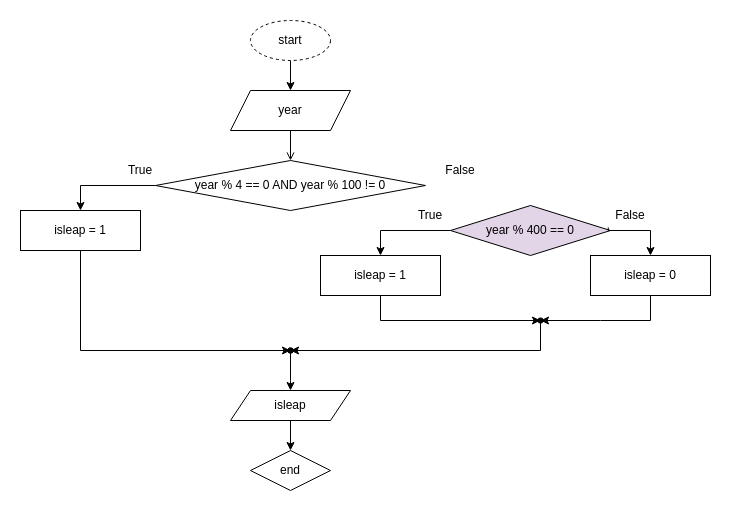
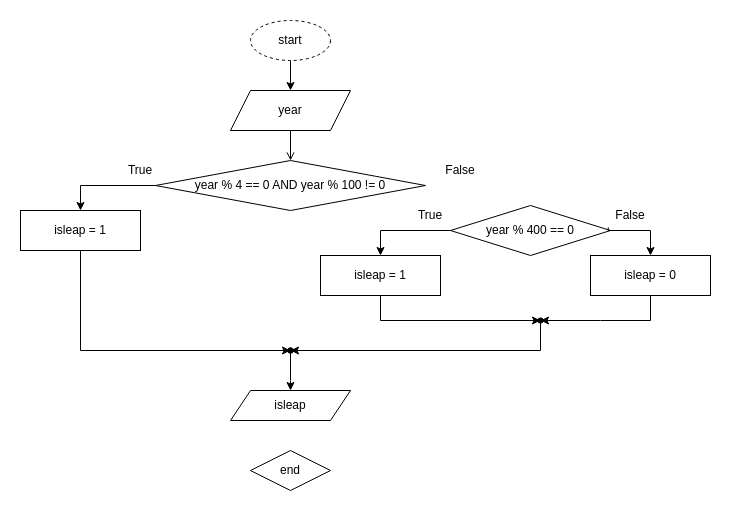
node "year % 400 == 0": fillcolor #e1d5e7 -> #ffffff
edge "isleap" -> "end": removed
